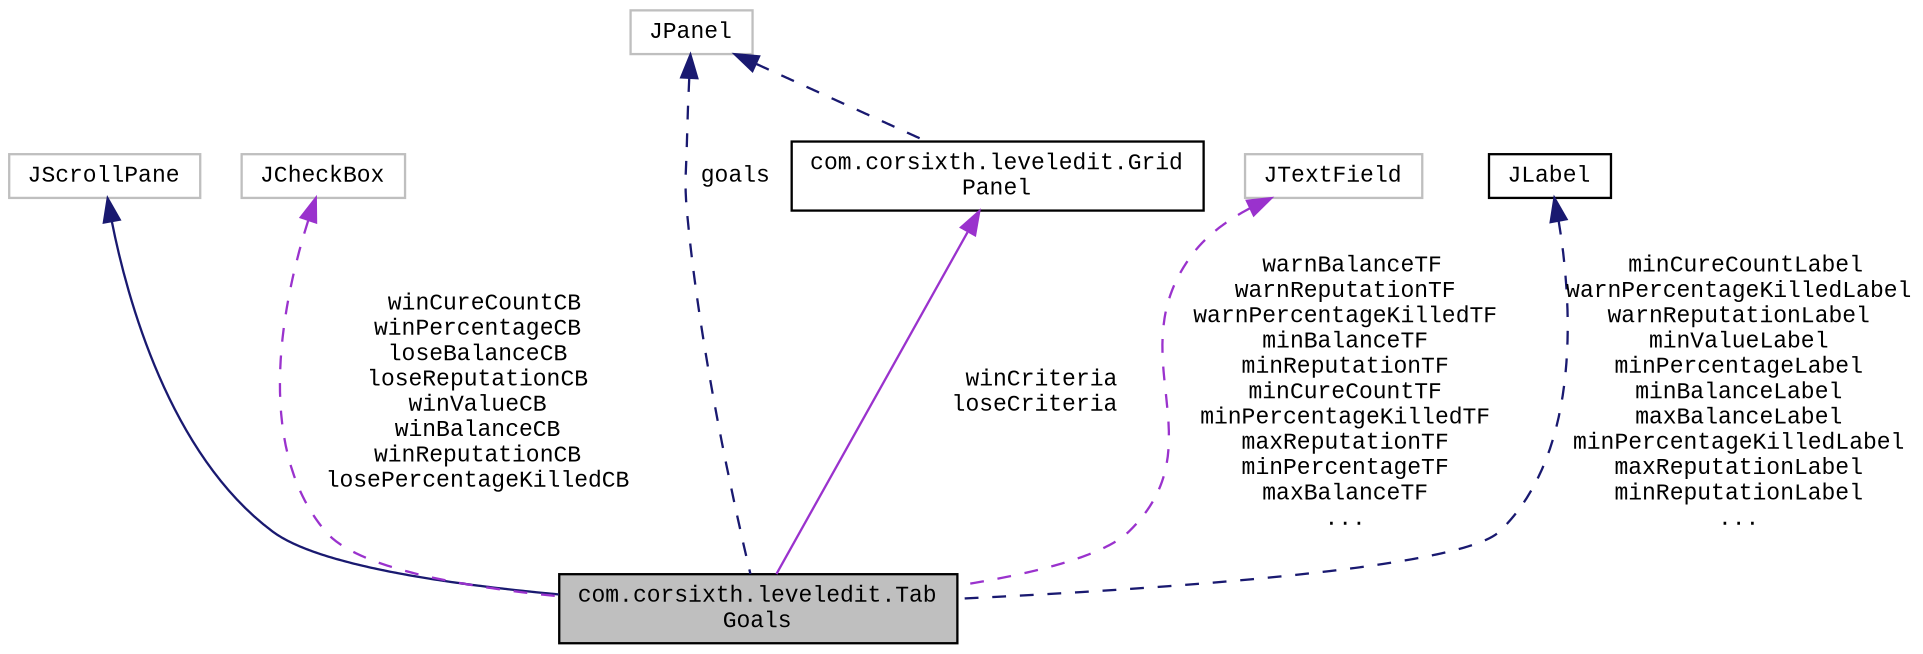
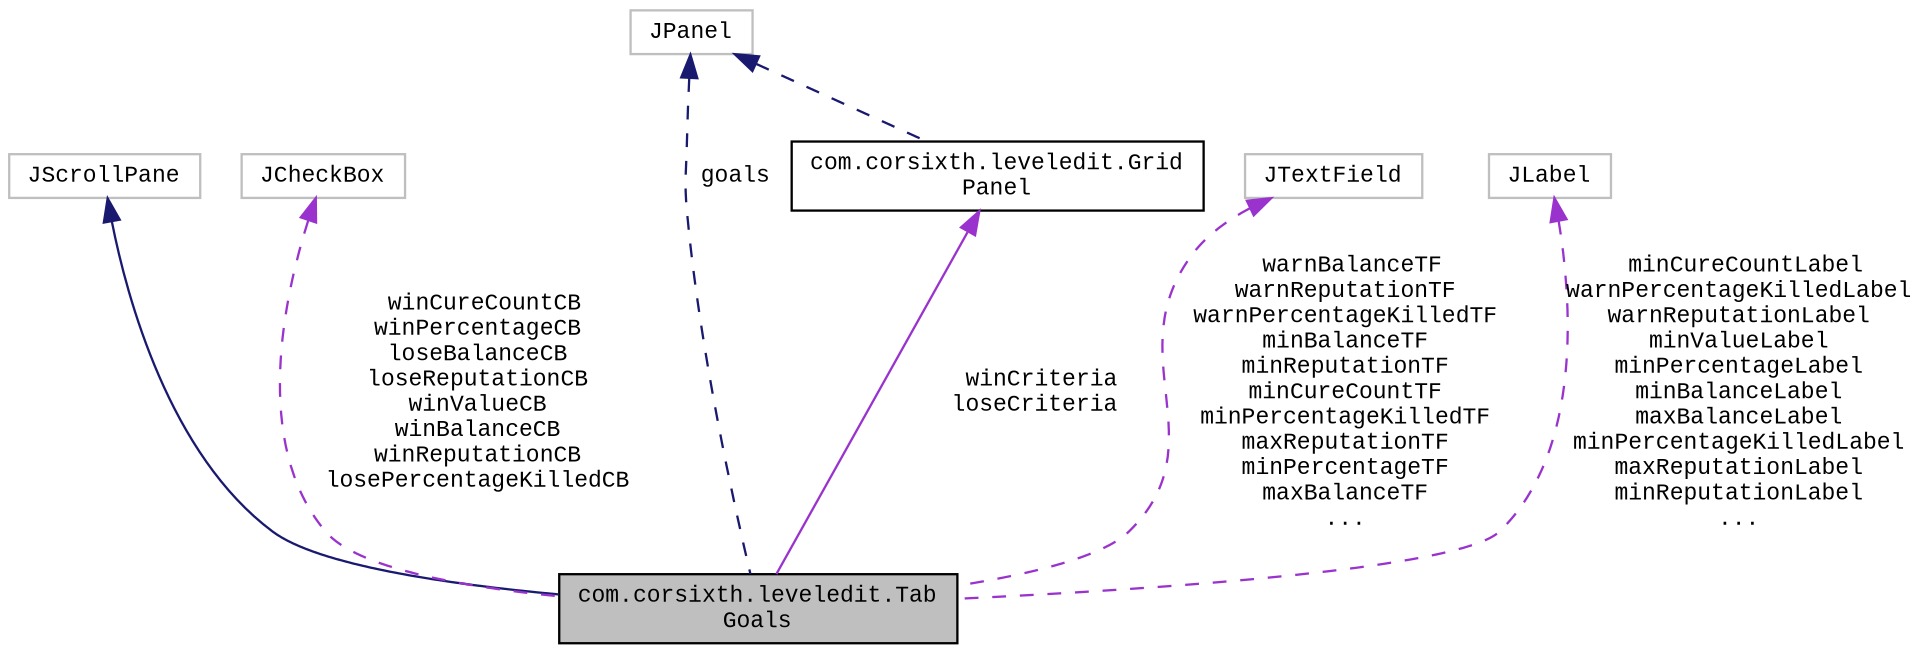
node "JLabel": color black -> grey75
edge "com.corsixth.leveledit.Tab Goals" -> "JLabel": color midnightblue -> darkorchid3
